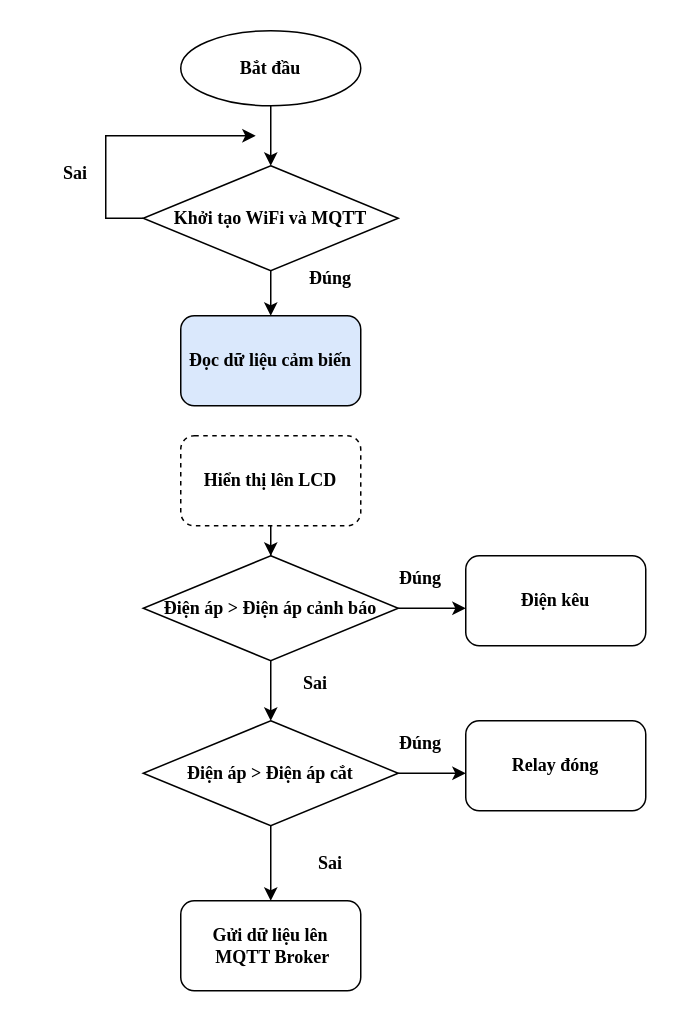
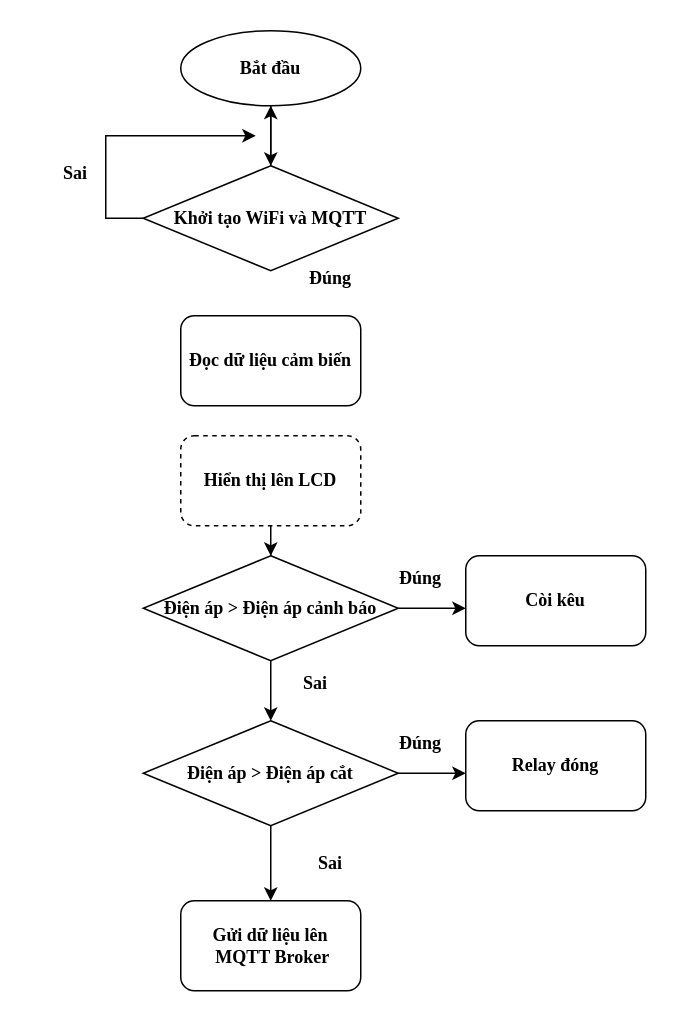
edge "Khởi tạo WiFi và MQTT" -> "Đọc dữ liệu cảm biến": now "Khởi tạo WiFi và MQTT" -> "Bắt đầu"
node "Đọc dữ liệu cảm biến": fillcolor #dae8fc -> #ffffff
node "Điện kêu": label "Điện kêu" -> "Còi kêu"
